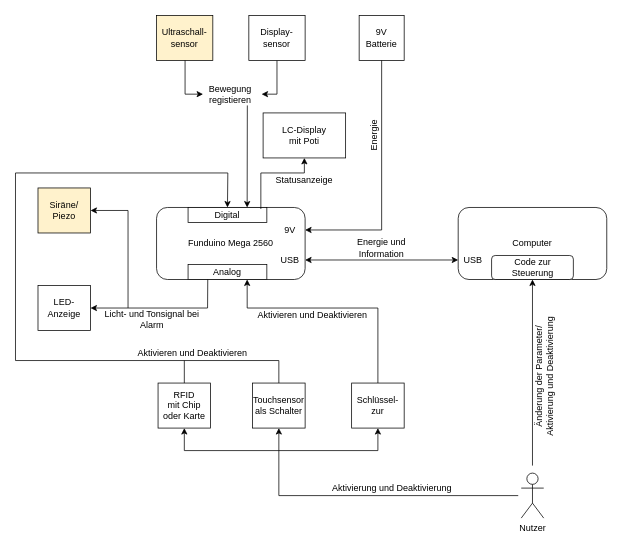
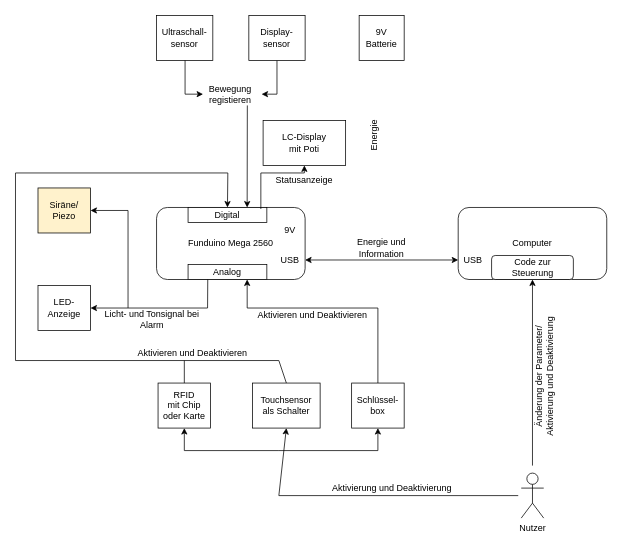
node "Ultraschall-sensor": fillcolor #fff2cc -> #ffffff
node "LC-Display mit Poti": moved (304, 135) -> (304, 143)
edge "9V Batterie" -> "9V": removed
node "Touchsensor als Schalter": size 53x45 -> 68x45
node "Schlüssel- zur": label "Schlüssel- zur" -> "Schlüssel- box"
